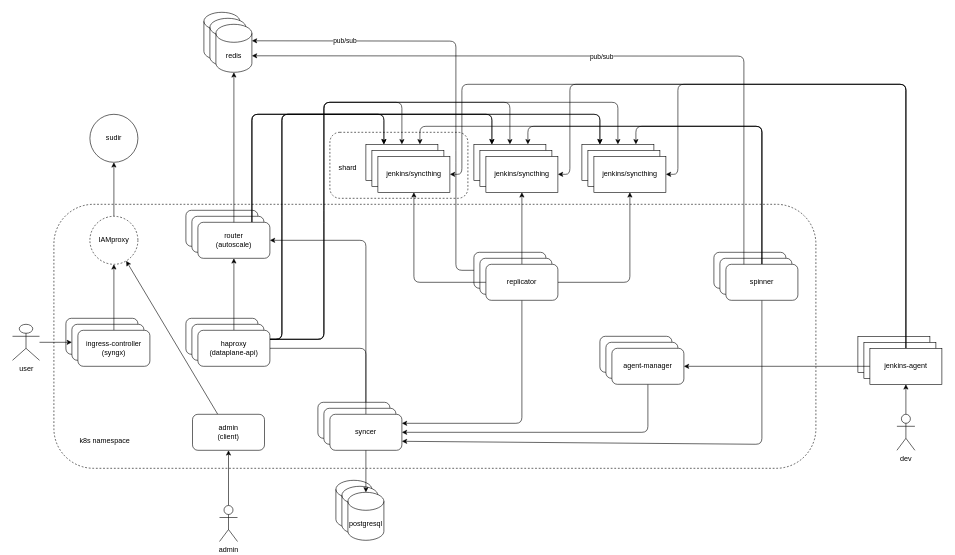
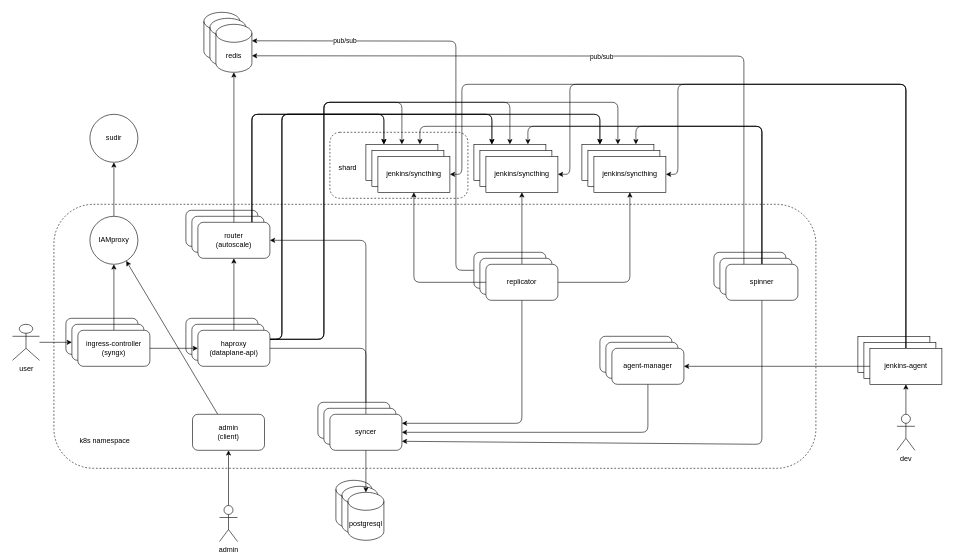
node "IAMproxy": style dashed -> solid
edge "ingress-controller (syngx)" -> "haproxy (dataplane-api)": added
